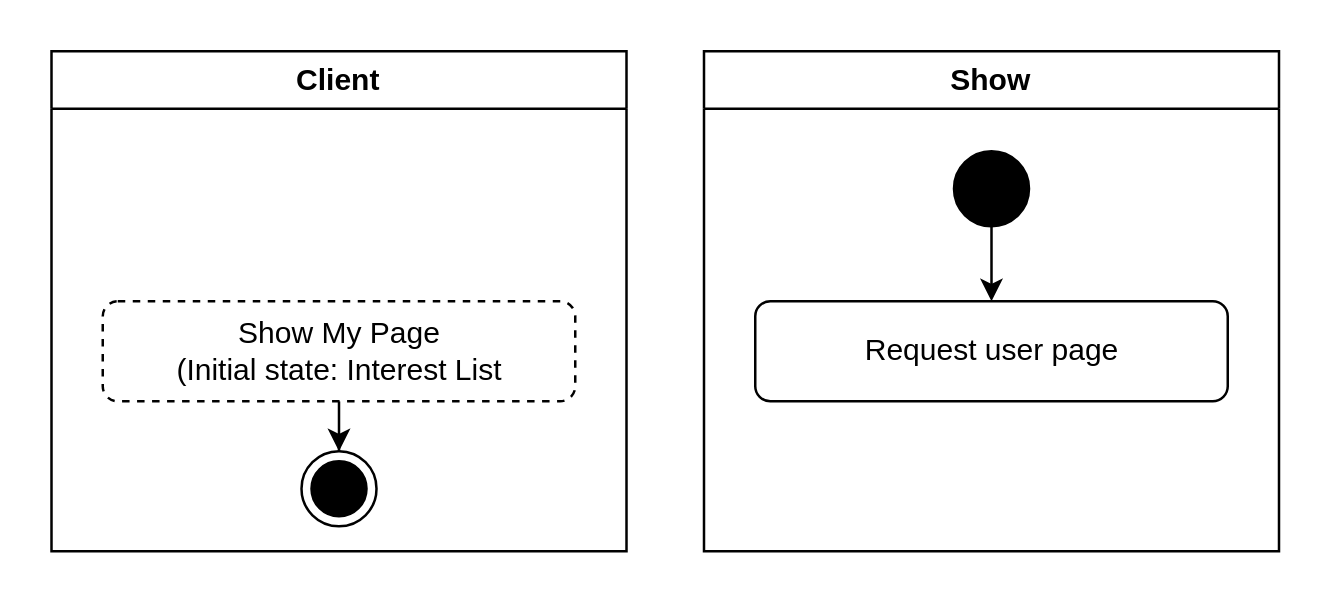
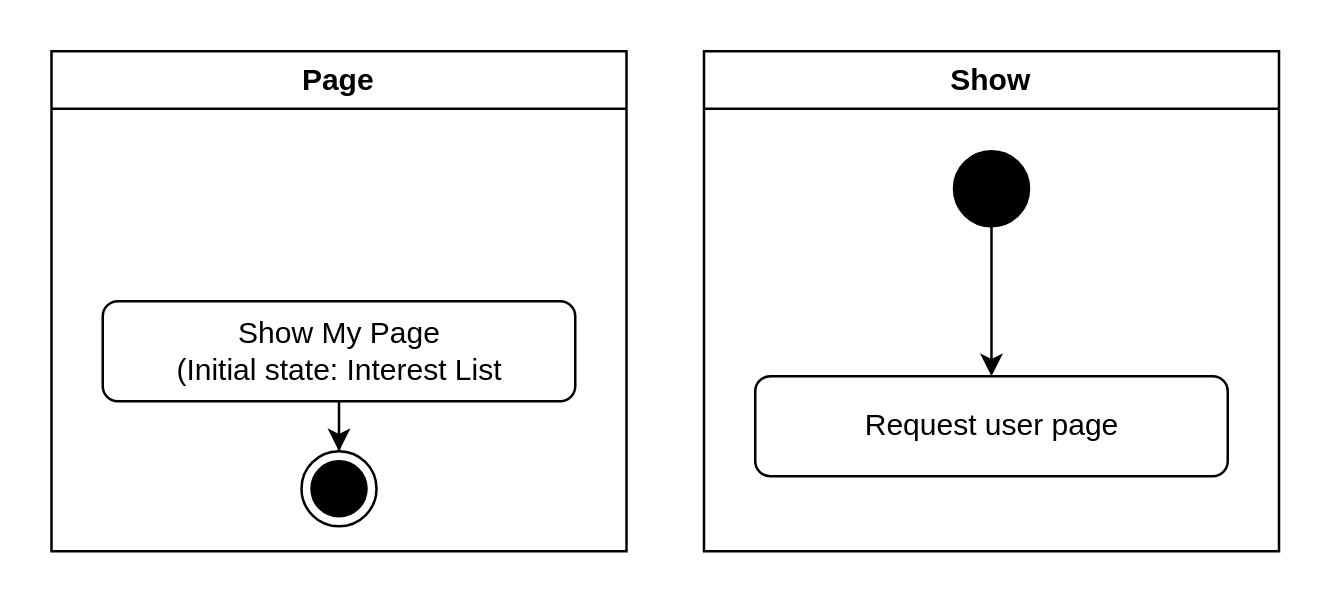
node "Client": label "Client" -> "Page"
node "Show My Page (Initial state: Interest List": style dashed -> solid
node "Request user page": moved (991, 351) -> (991, 426)
